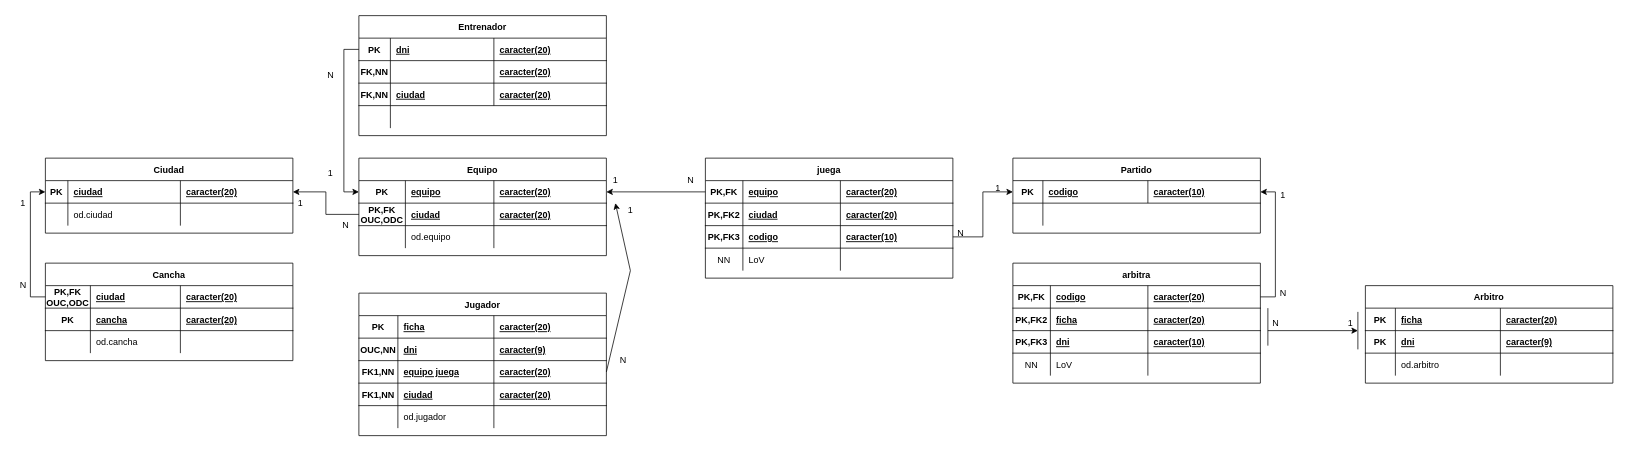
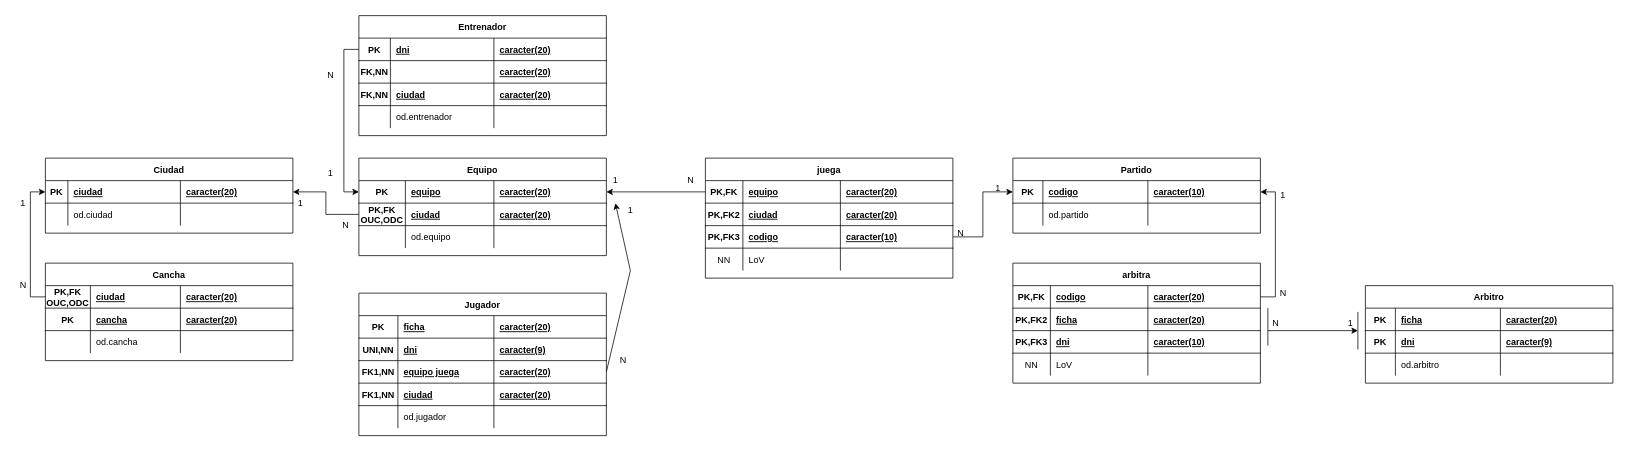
node "od.entrenador": added
node "od.partido": added
node "OUC,NN": label "OUC,NN" -> "UNI,NN"
